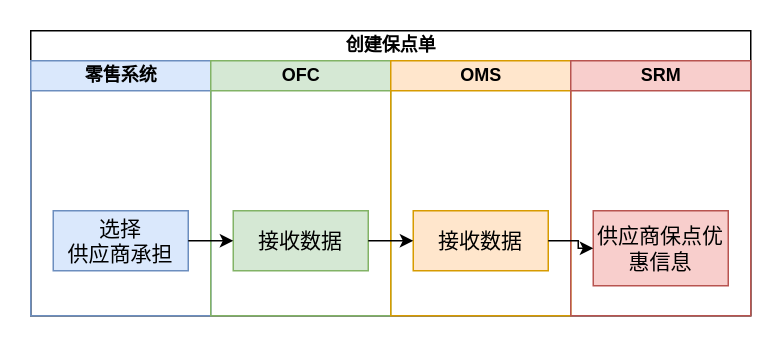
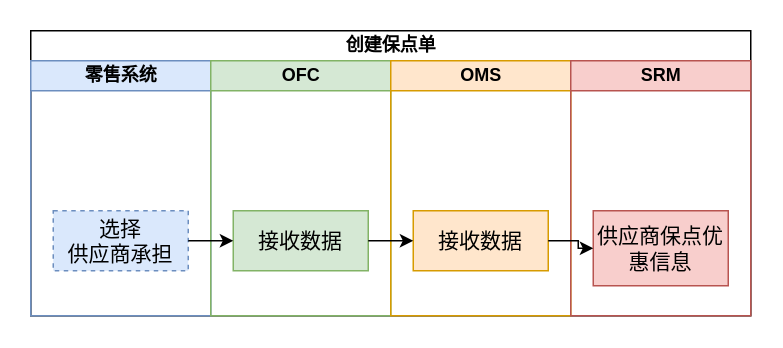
node "选择 供应商承担": style solid -> dashed
